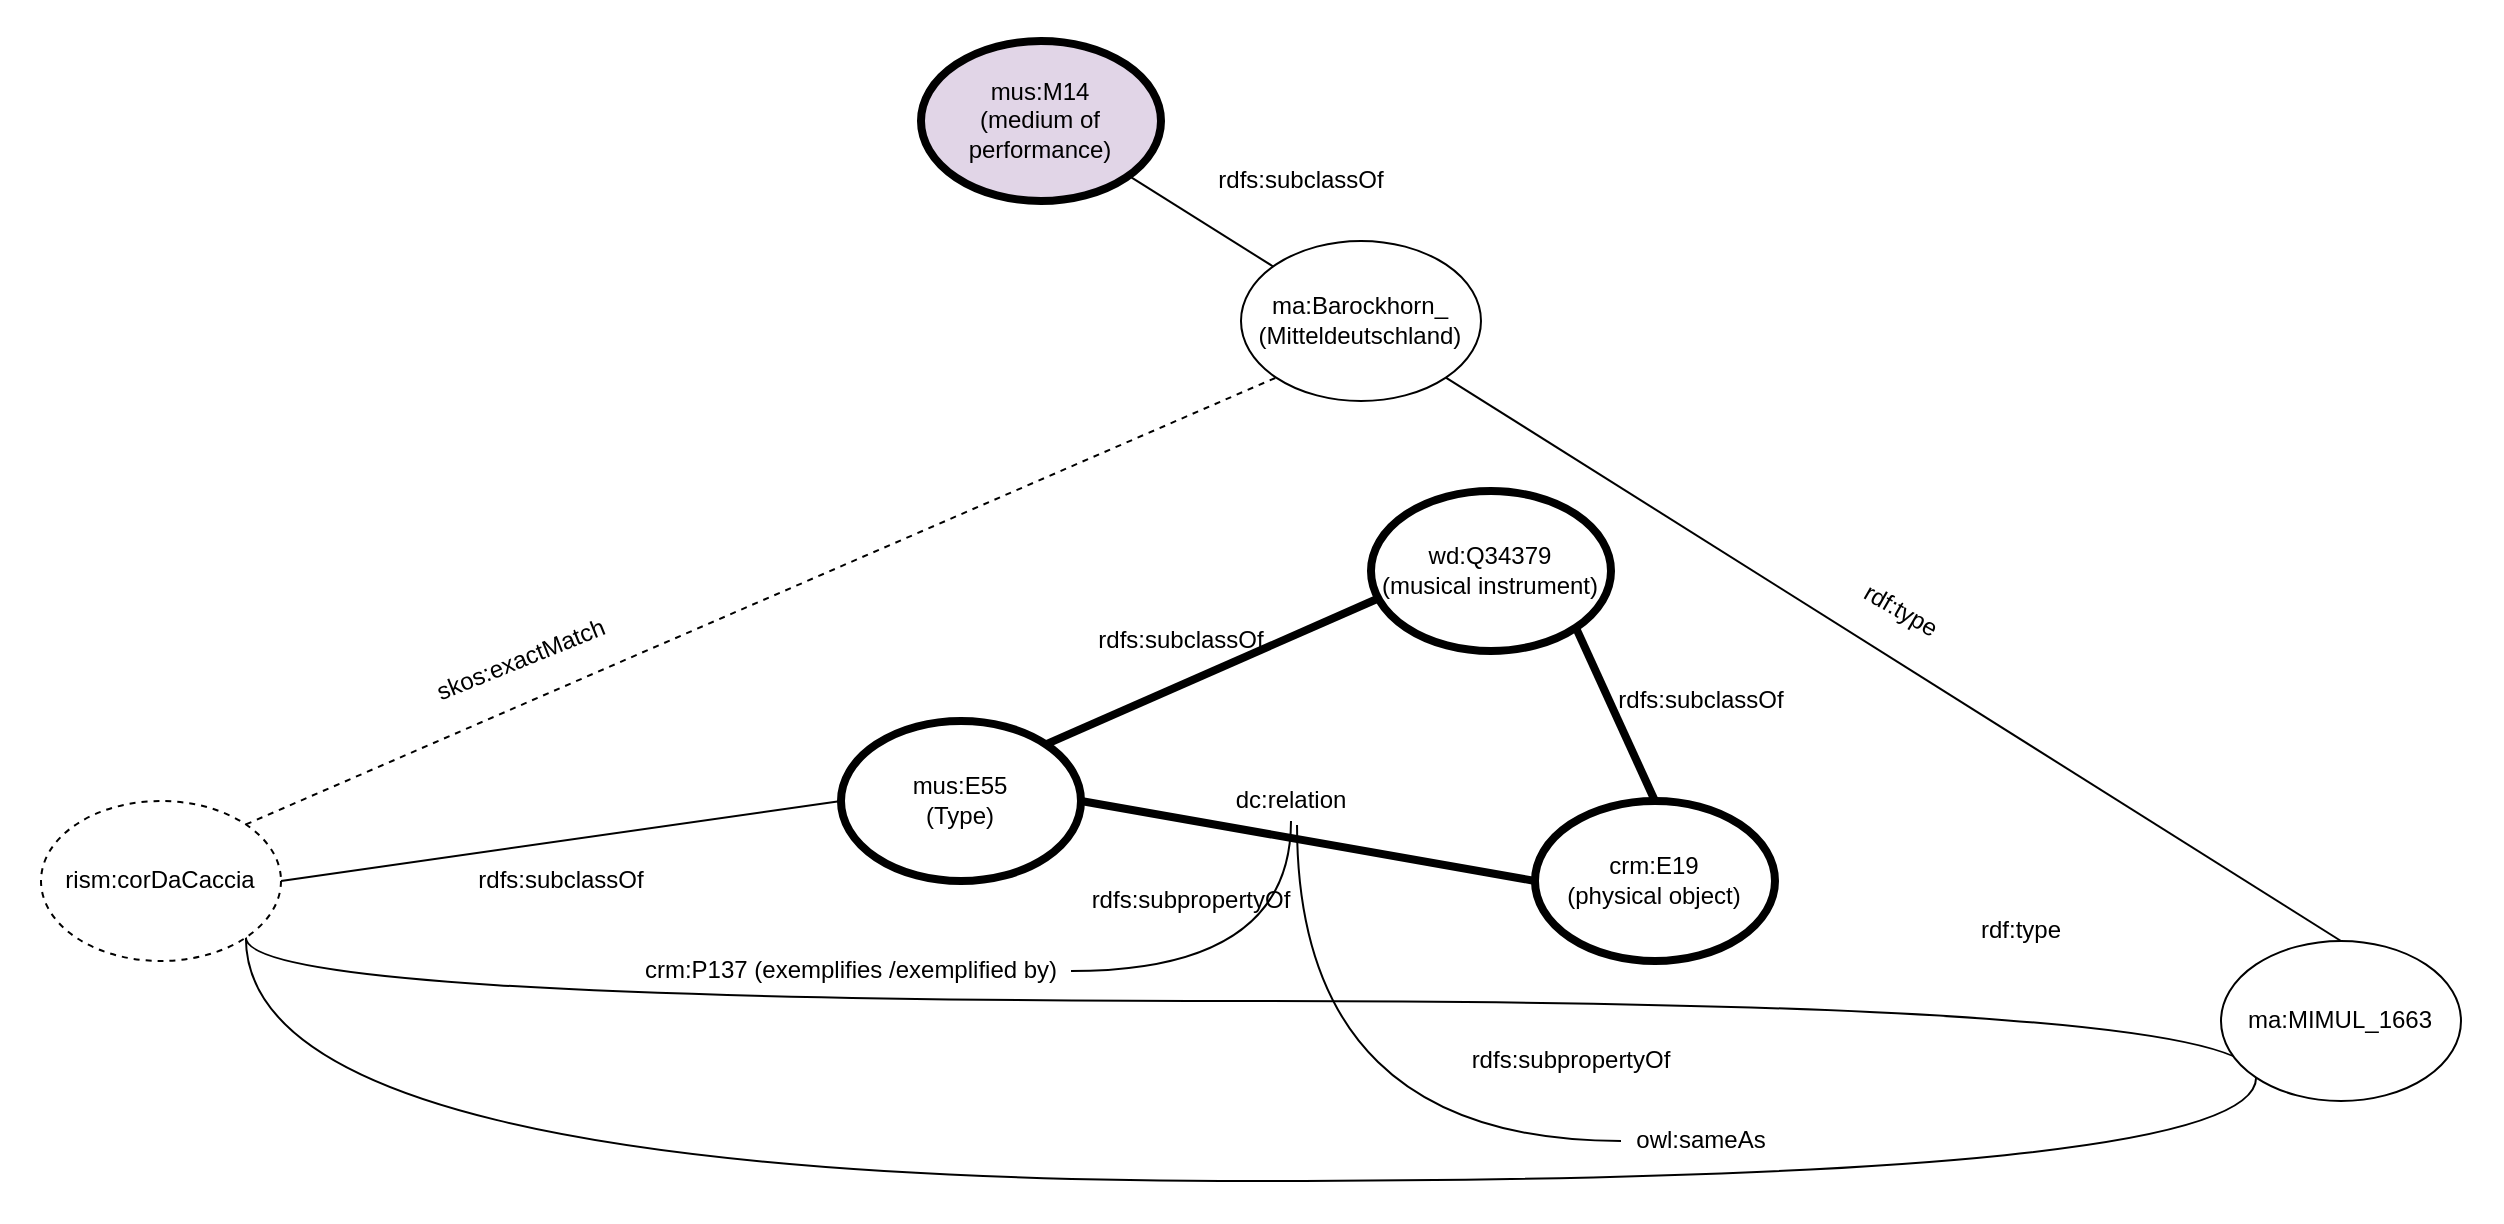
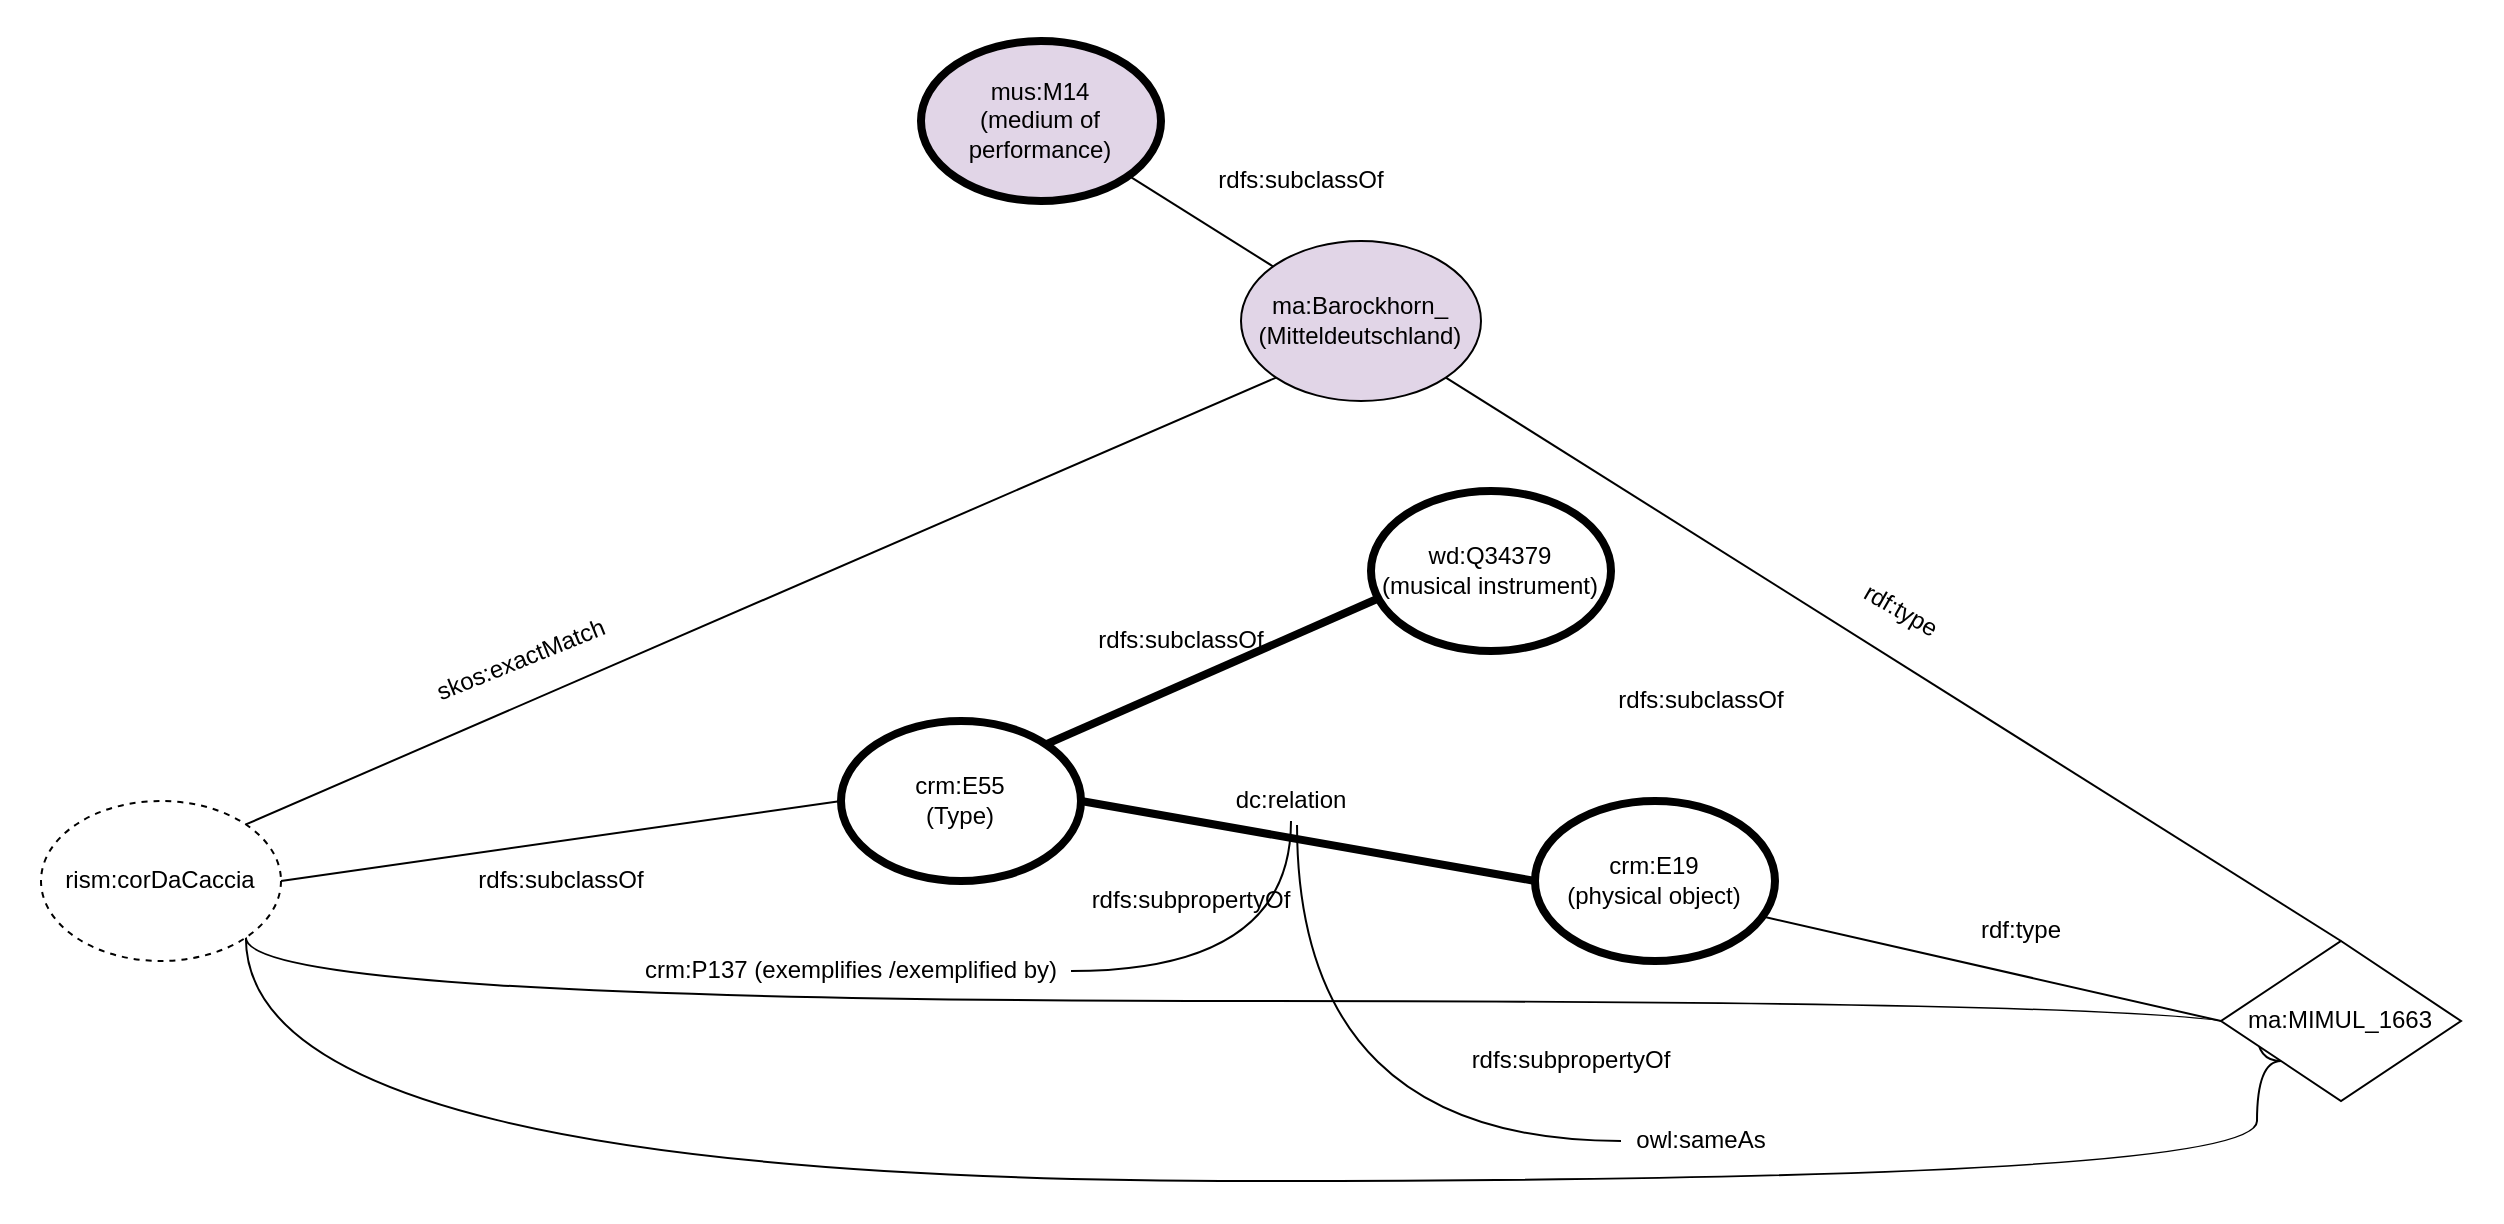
node "ma:Barockhorn_ (Mitteldeutschland)": fillcolor #ffffff -> #e1d5e7
edge "ma:Barockhorn_ (Mitteldeutschland)" -- "rism:corDaCaccia": style dashed -> solid
edge "wd:Q34379 (musical instrument)" -- "crm:E19 (physical object)": removed
node "mus:E55 (Type)": label "mus:E55 (Type)" -> "crm:E55 (Type)"
edge "crm:E19 (physical object)" -- "ma:MIMUL_1663": added
node "ma:MIMUL_1663": shape ellipse -> diamond
